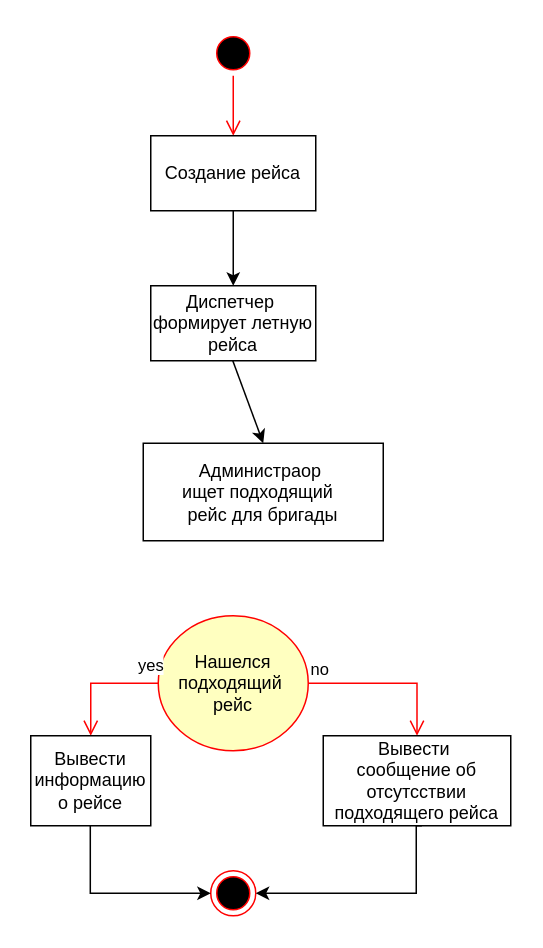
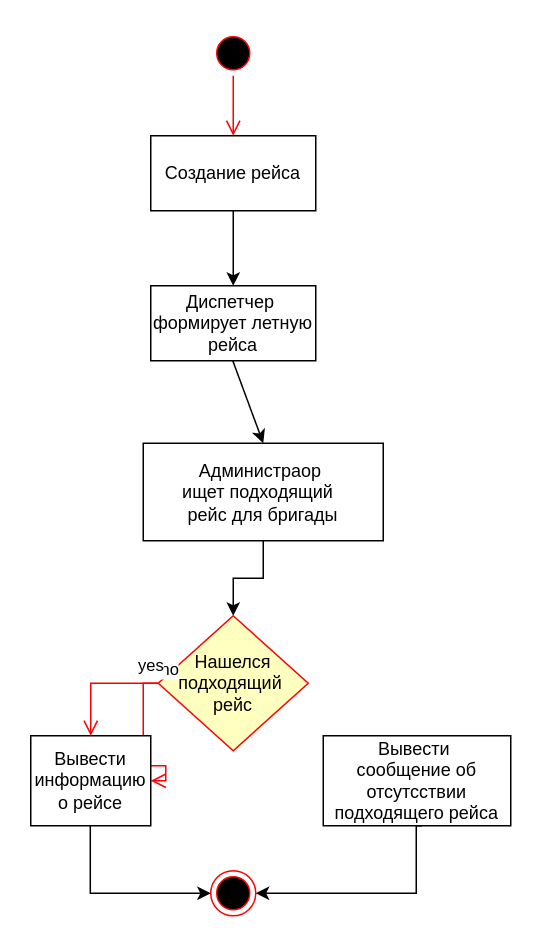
edge "Администраор ищет подходящий рейс для бригады" -> "Нашелся подходящий рейс": added
node "Нашелся подходящий рейс": shape ellipse -> diamond
edge "Нашелся подходящий рейс" -> "Вывести сообщение об отсутсствии подходящего рейса": now "Нашелся подходящий рейс" -> "Вывести информацию о рейсе"
